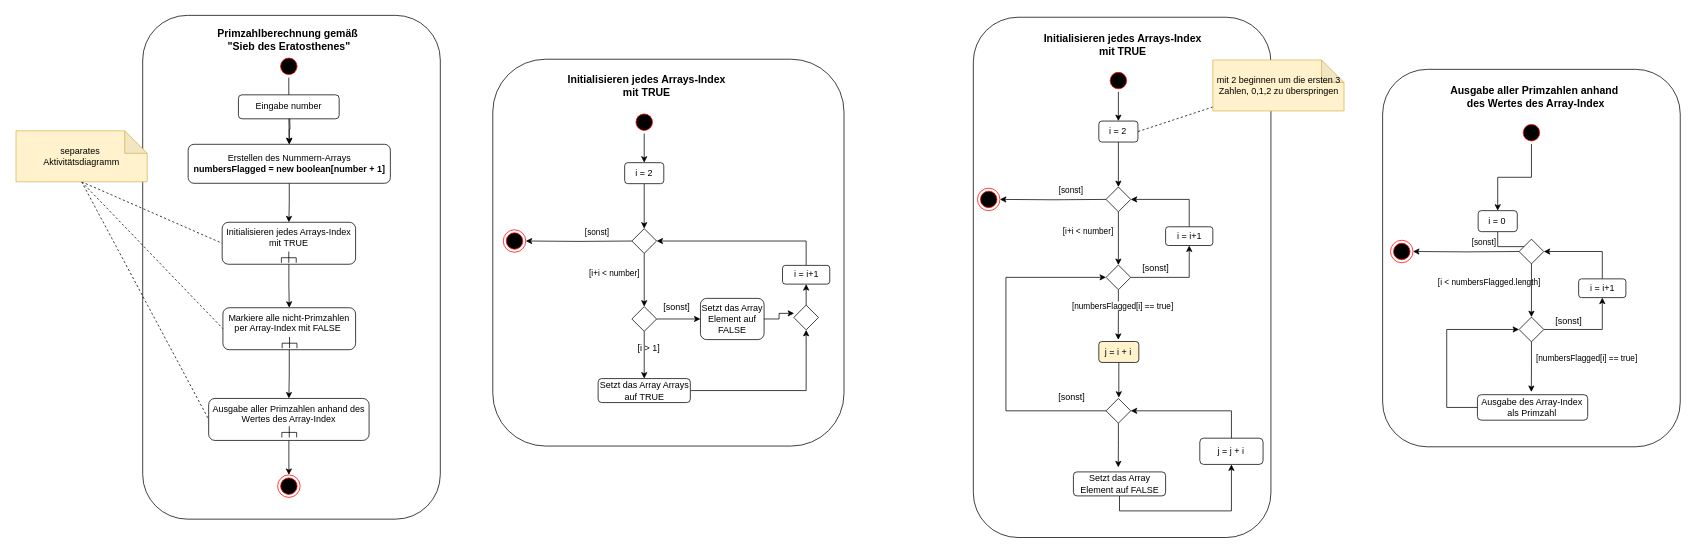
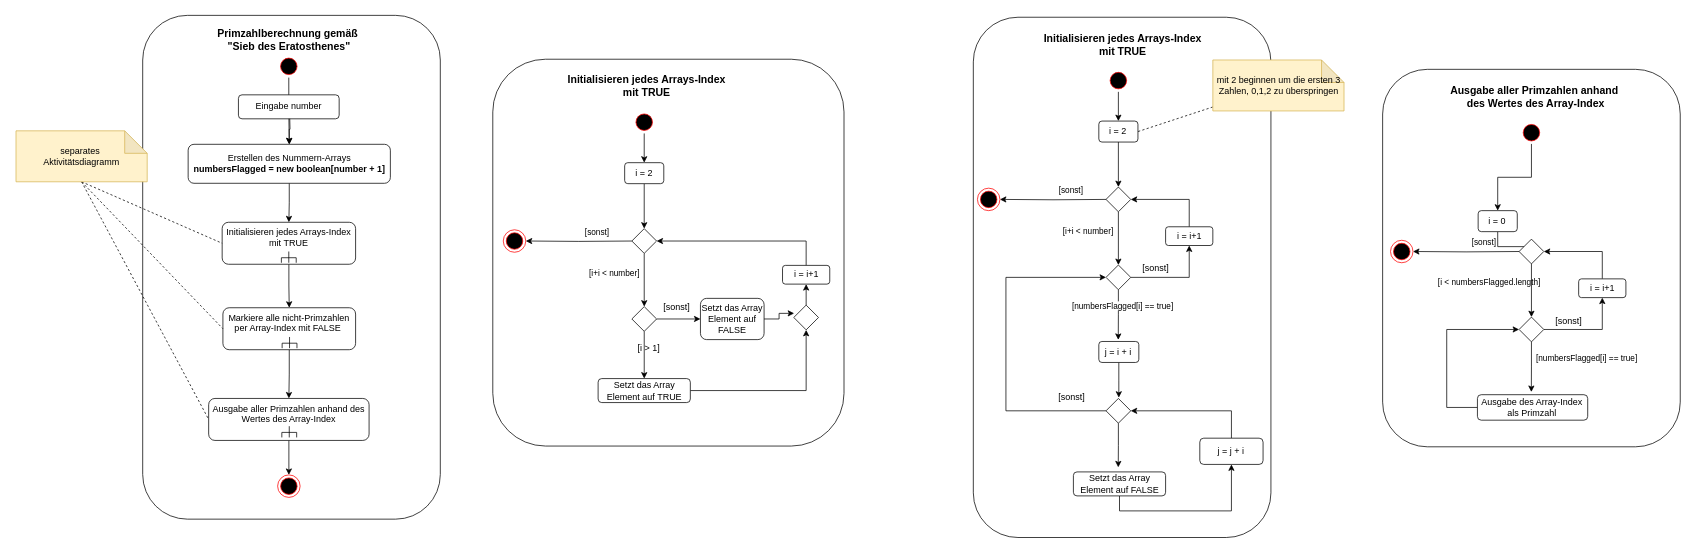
node "j = i + i": fillcolor #fff2cc -> #ffffff
node "Setzt das Array Arrays auf TRUE": label "Setzt das Array Arrays auf TRUE" -> "Setzt das Array Element auf TRUE"
